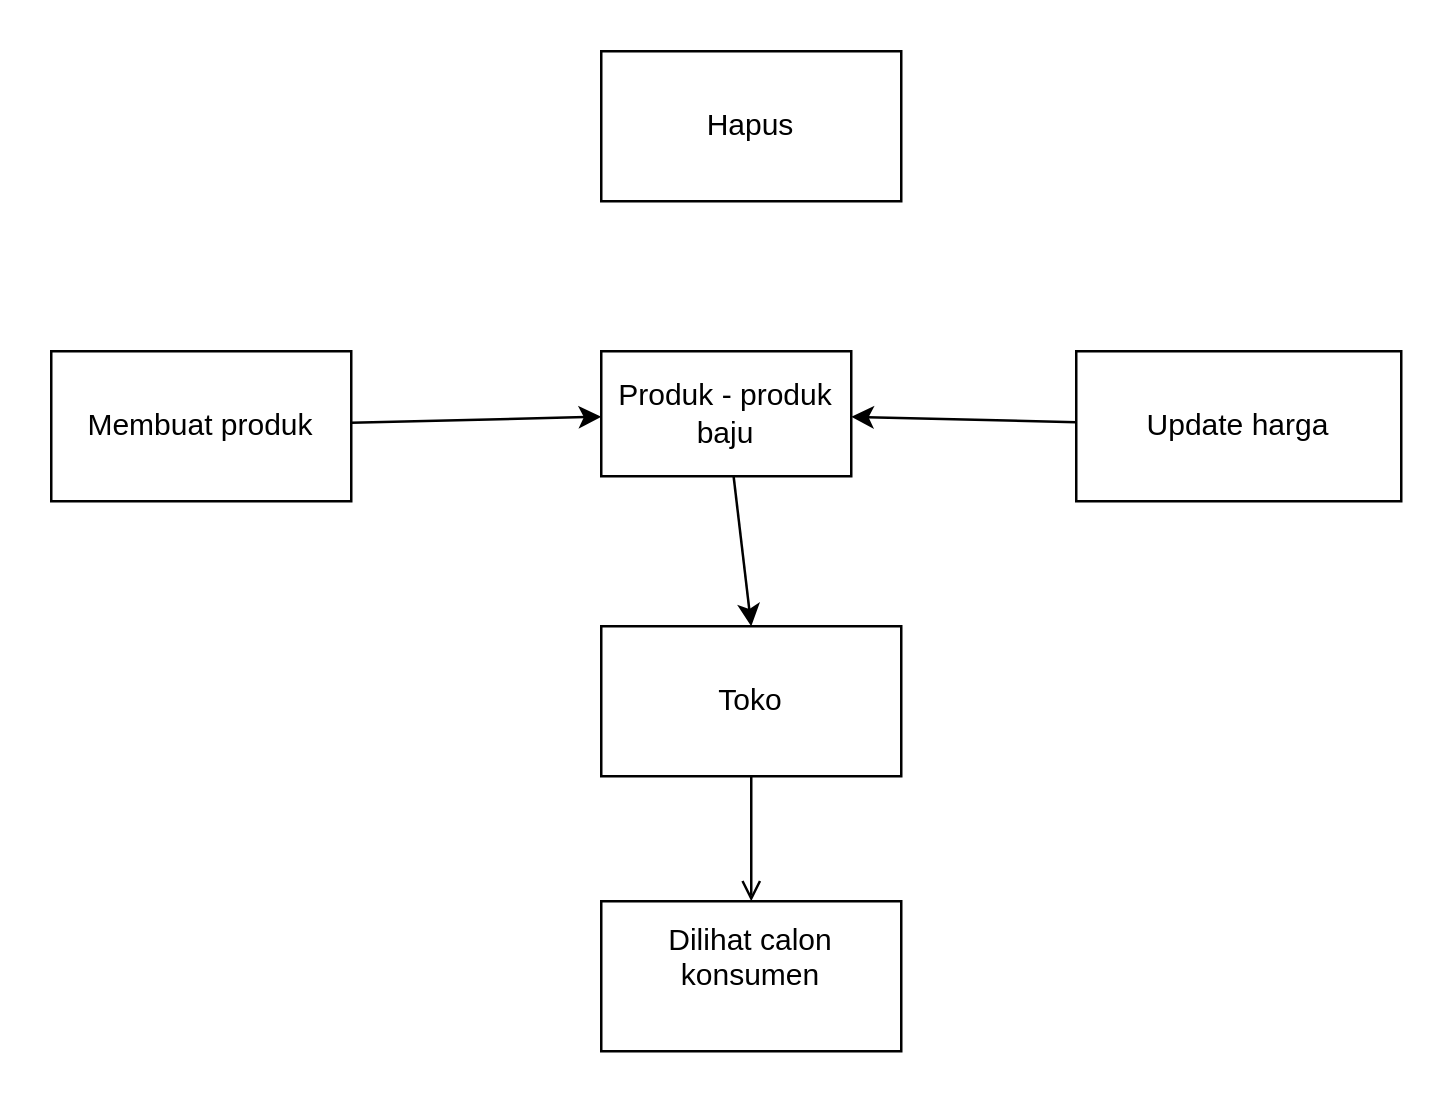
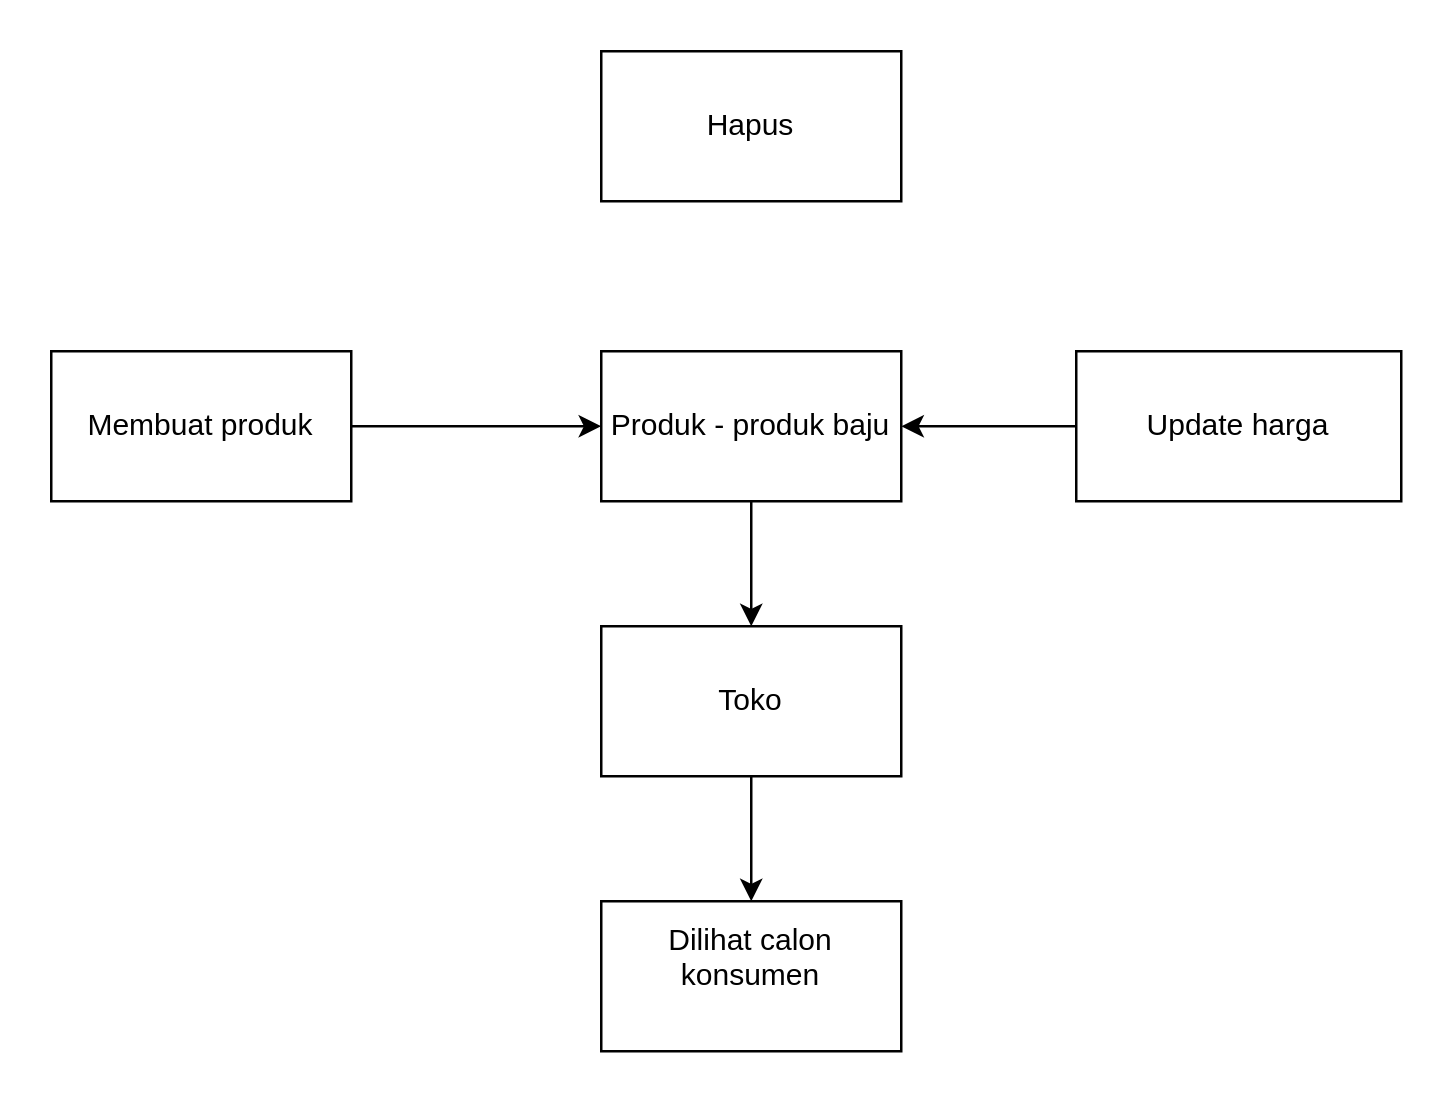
node "Produk - produk baju": size 250x125 -> 300x150
edge "Toko" -> "Dilihat calon konsumen": arrowhead open -> classic
